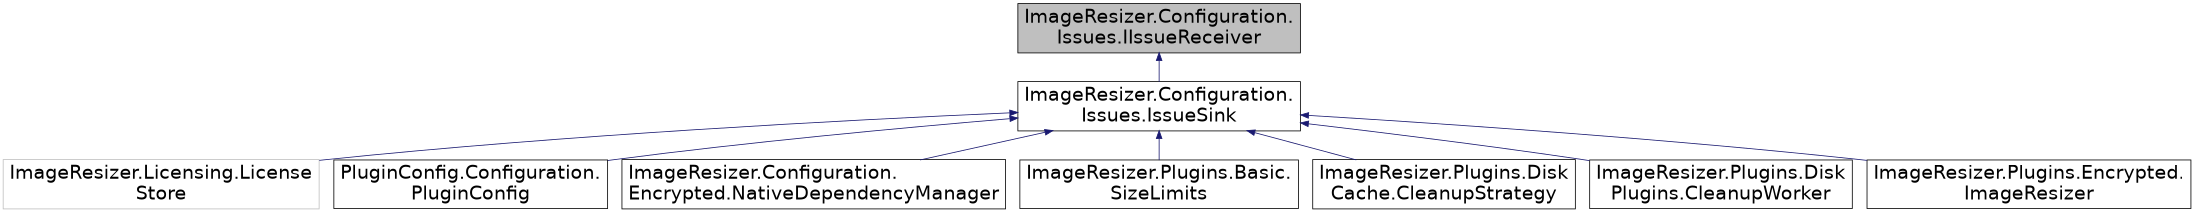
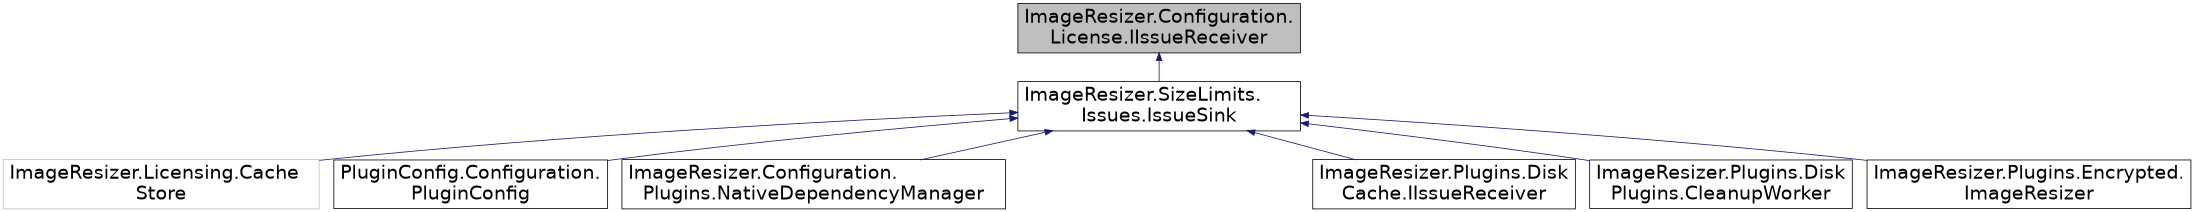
node "ImageResizer.Configuration. Issues.IIssueReceiver": label "ImageResizer.Configuration. Issues.IIssueReceiver" -> "ImageResizer.Configuration. License.IIssueReceiver"
node "ImageResizer.Configuration. Issues.IssueSink": label "ImageResizer.Configuration. Issues.IssueSink" -> "ImageResizer.SizeLimits. Issues.IssueSink"
node "ImageResizer.Licensing.License Store": label "ImageResizer.Licensing.License Store" -> "ImageResizer.Licensing.Cache Store"
node "ImageResizer.Configuration. Encrypted.NativeDependencyManager": label "ImageResizer.Configuration. Encrypted.NativeDependencyManager" -> "ImageResizer.Configuration. Plugins.NativeDependencyManager"
node "ImageResizer.Plugins.Basic. SizeLimits": removed
node "ImageResizer.Plugins.Disk Cache.CleanupStrategy": label "ImageResizer.Plugins.Disk Cache.CleanupStrategy" -> "ImageResizer.Plugins.Disk Cache.IIssueReceiver"
